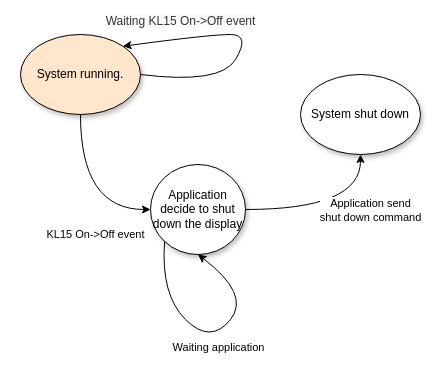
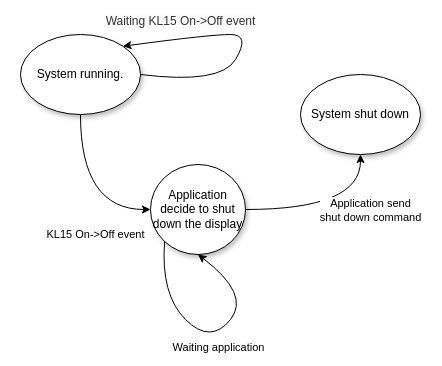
node "System running.": fillcolor #ffe6cc -> #ffffff
